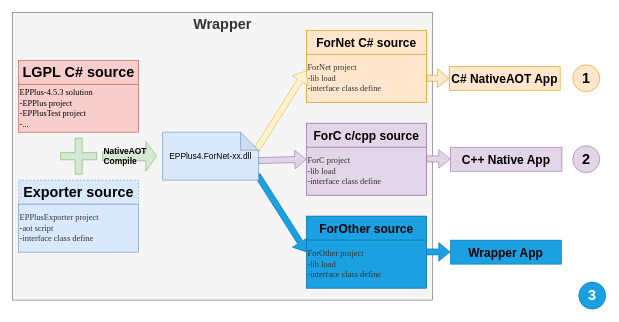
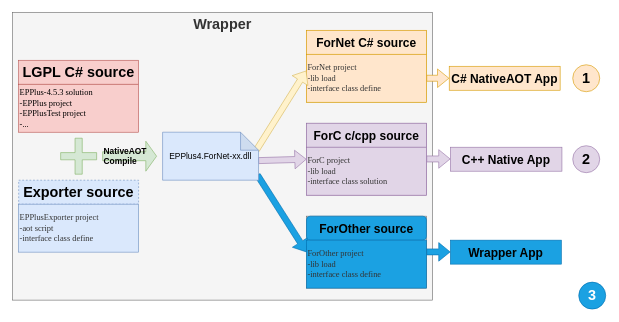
node "ForC project -lib load -interface class define": label "ForC project -lib load -interface class define" -> "ForC project -lib load -interface class solution"
node "ForOther source": shape rectangle -> rounded rectangle
